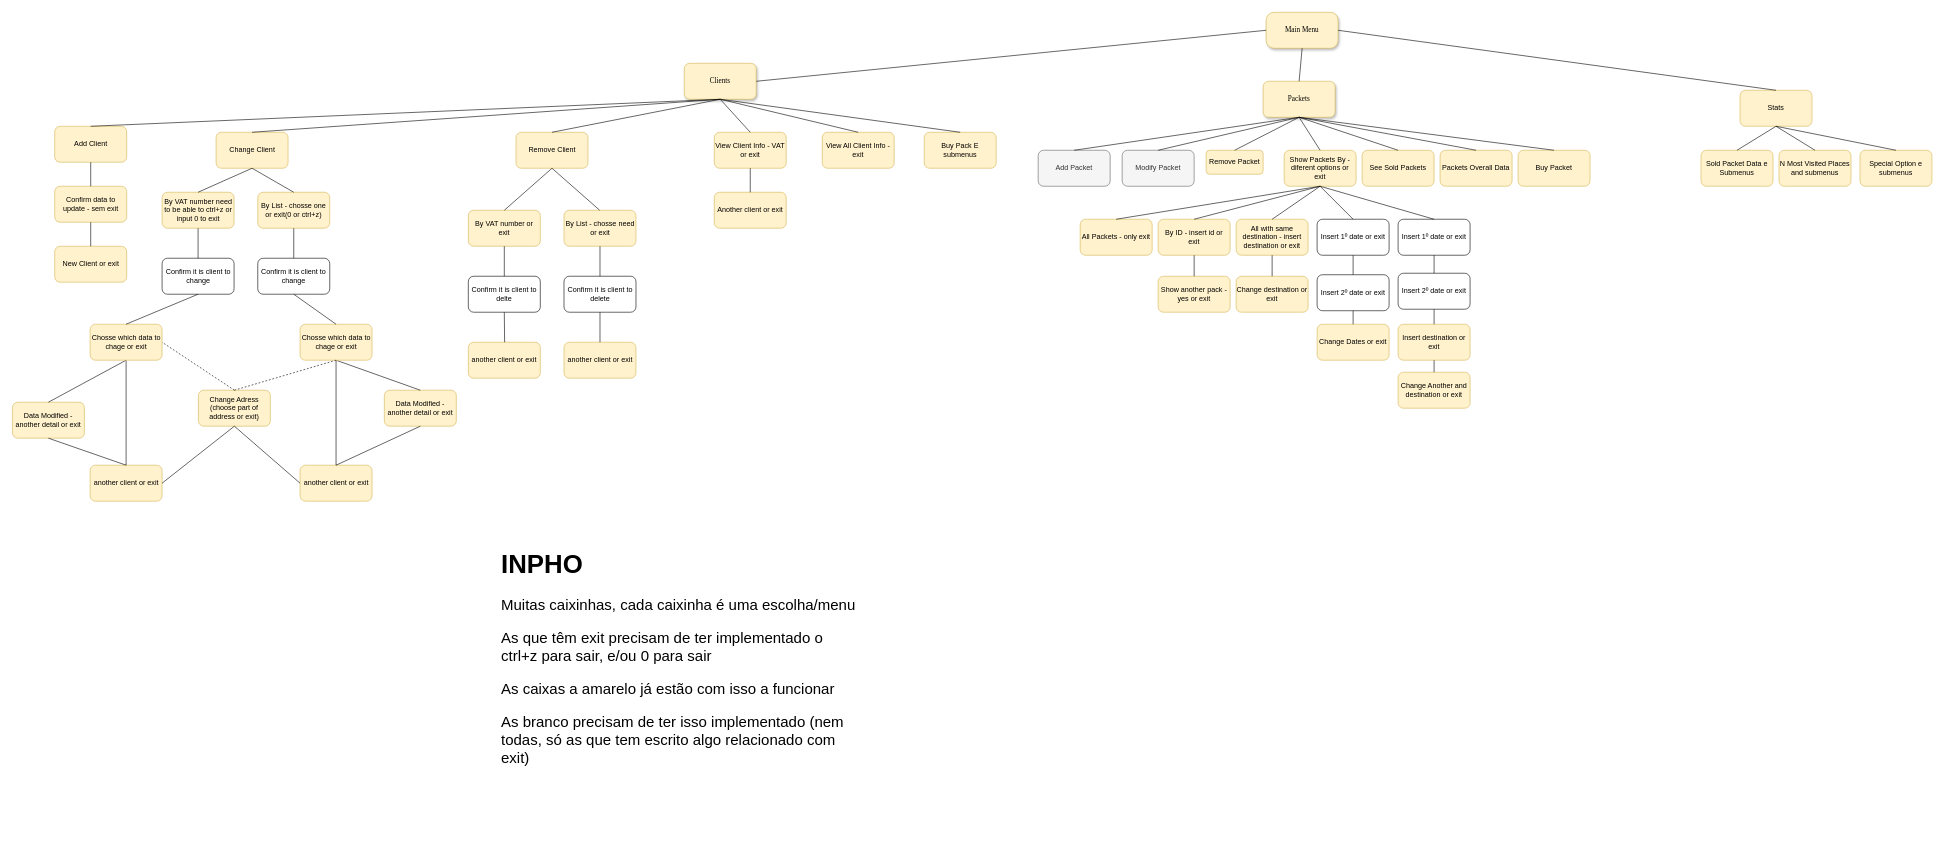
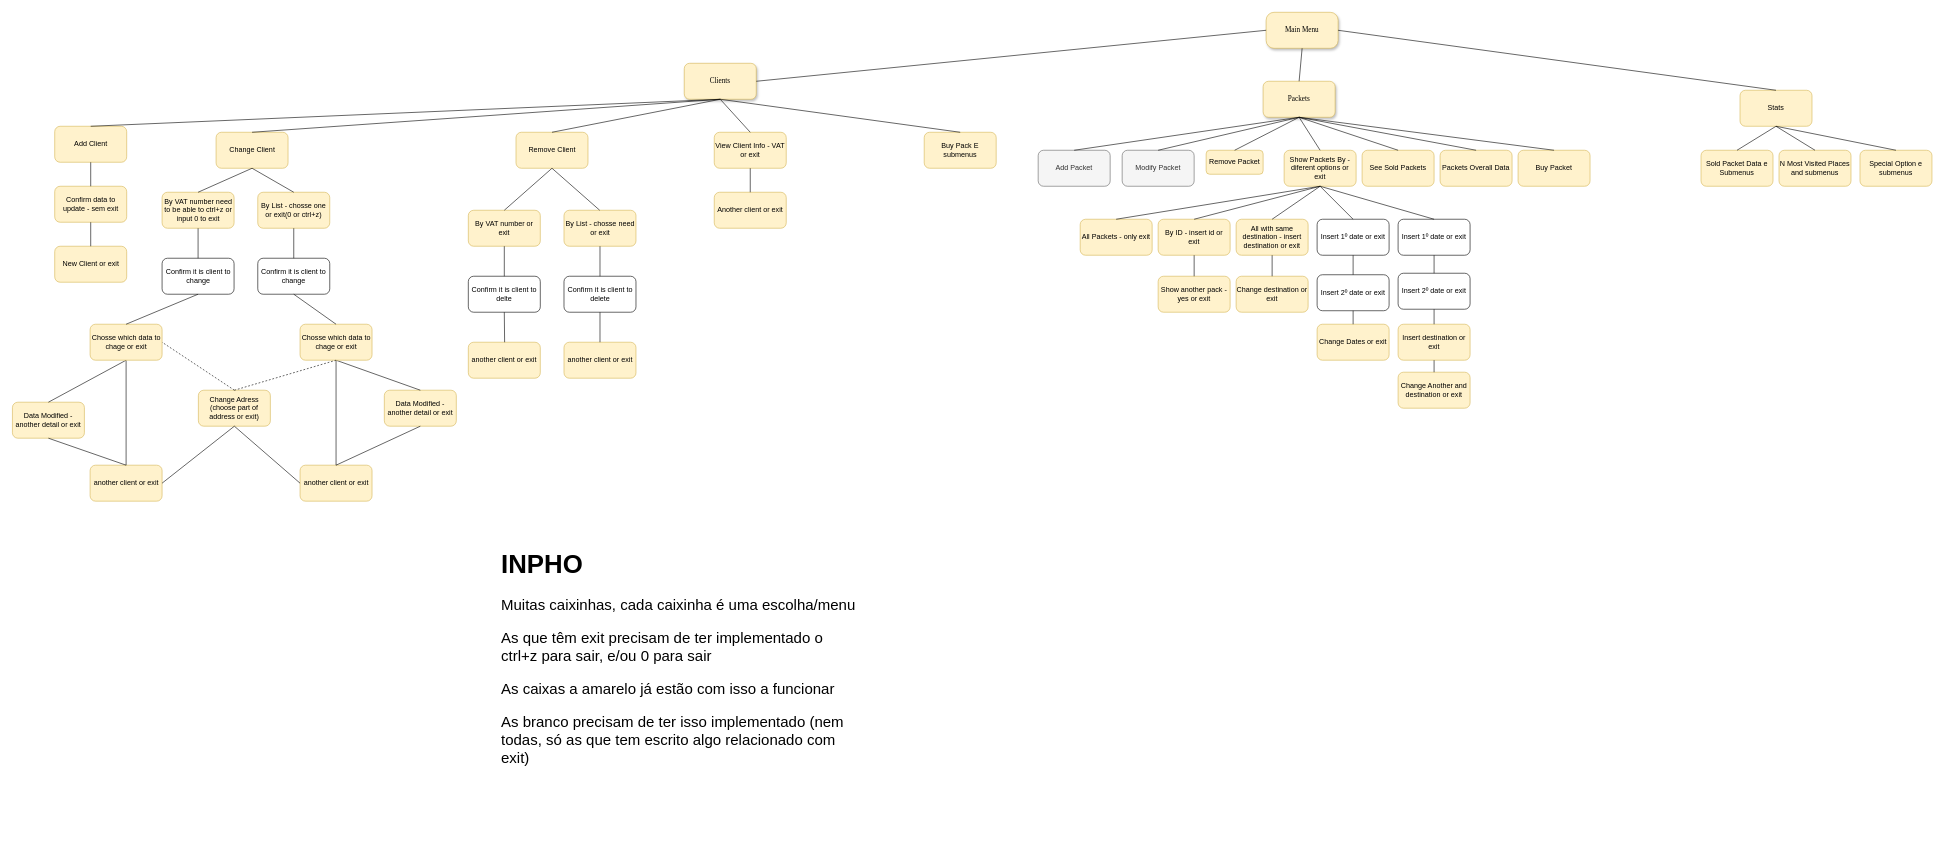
edge "Clients" -- "View All Client Info - exit": removed
node "View All Client Info - exit": removed
